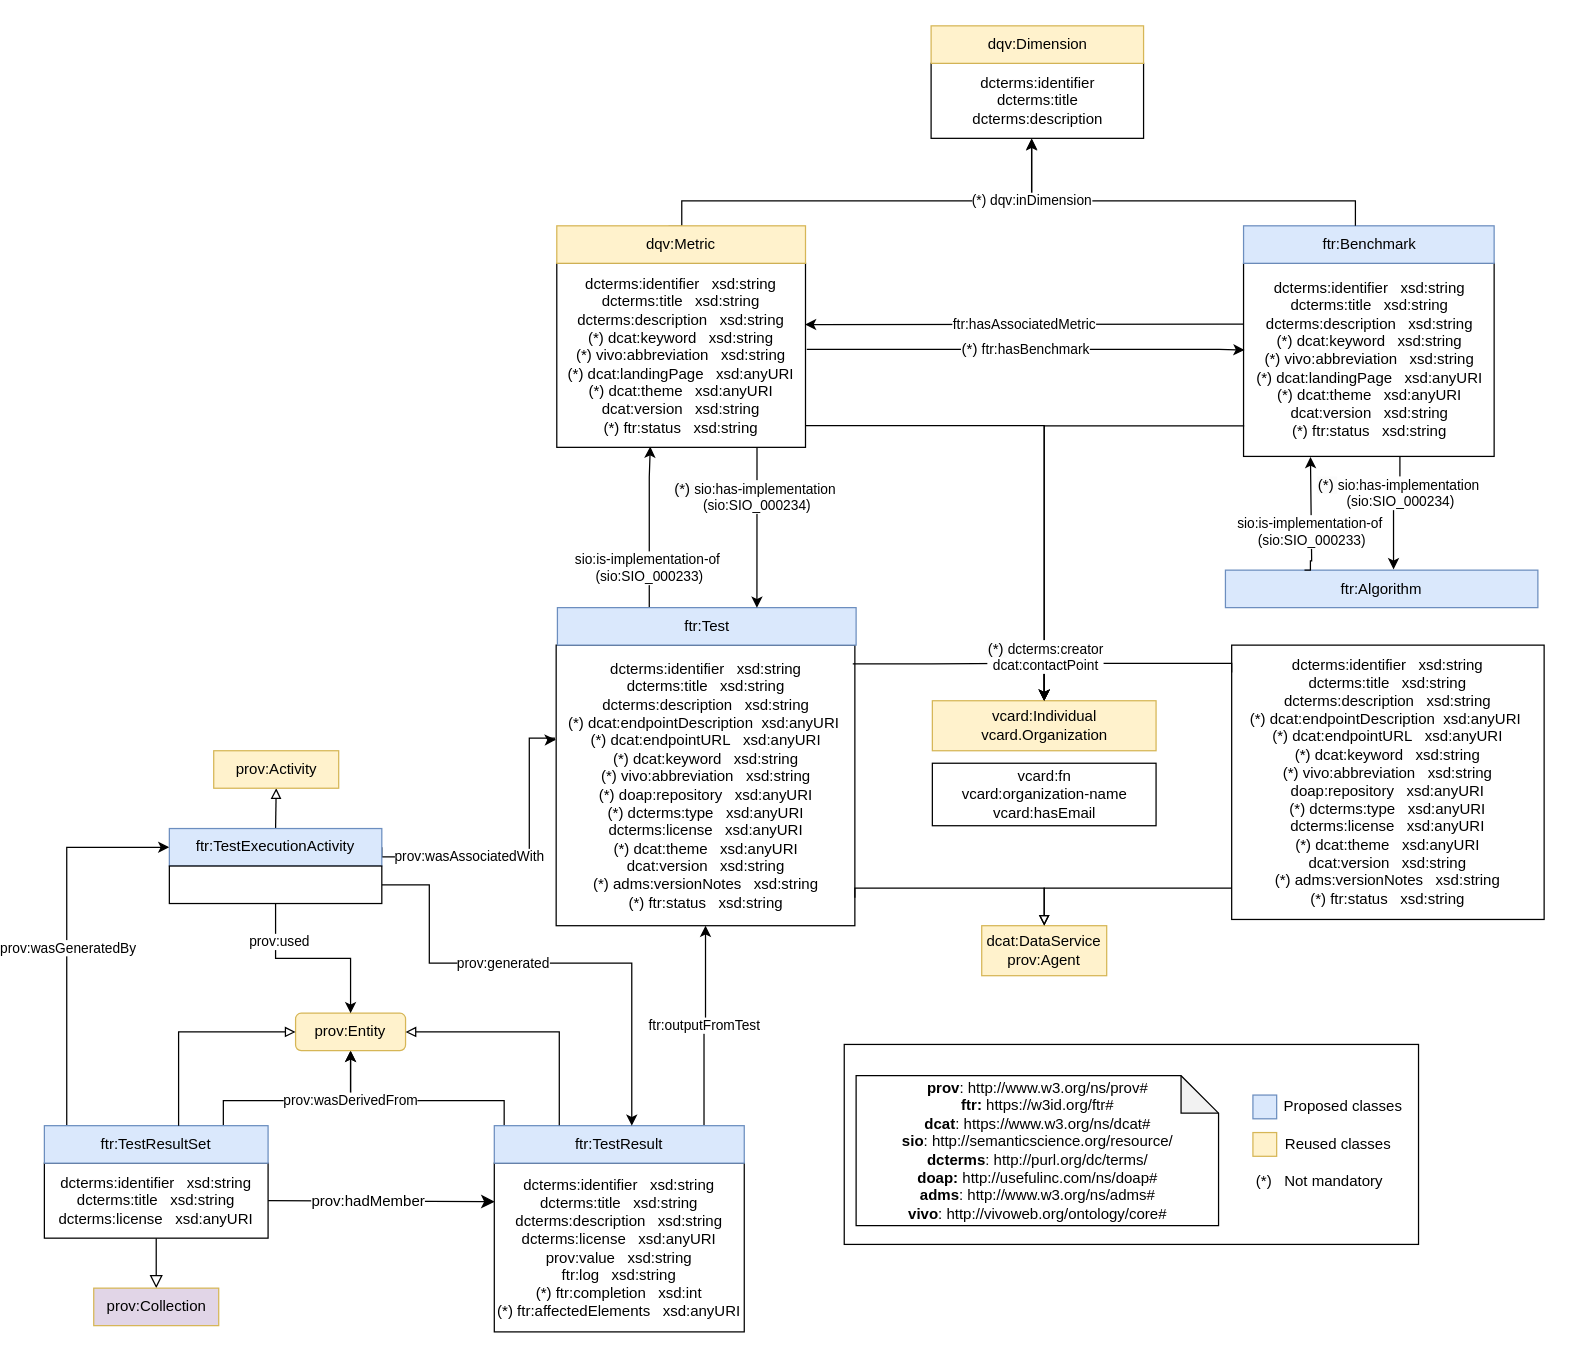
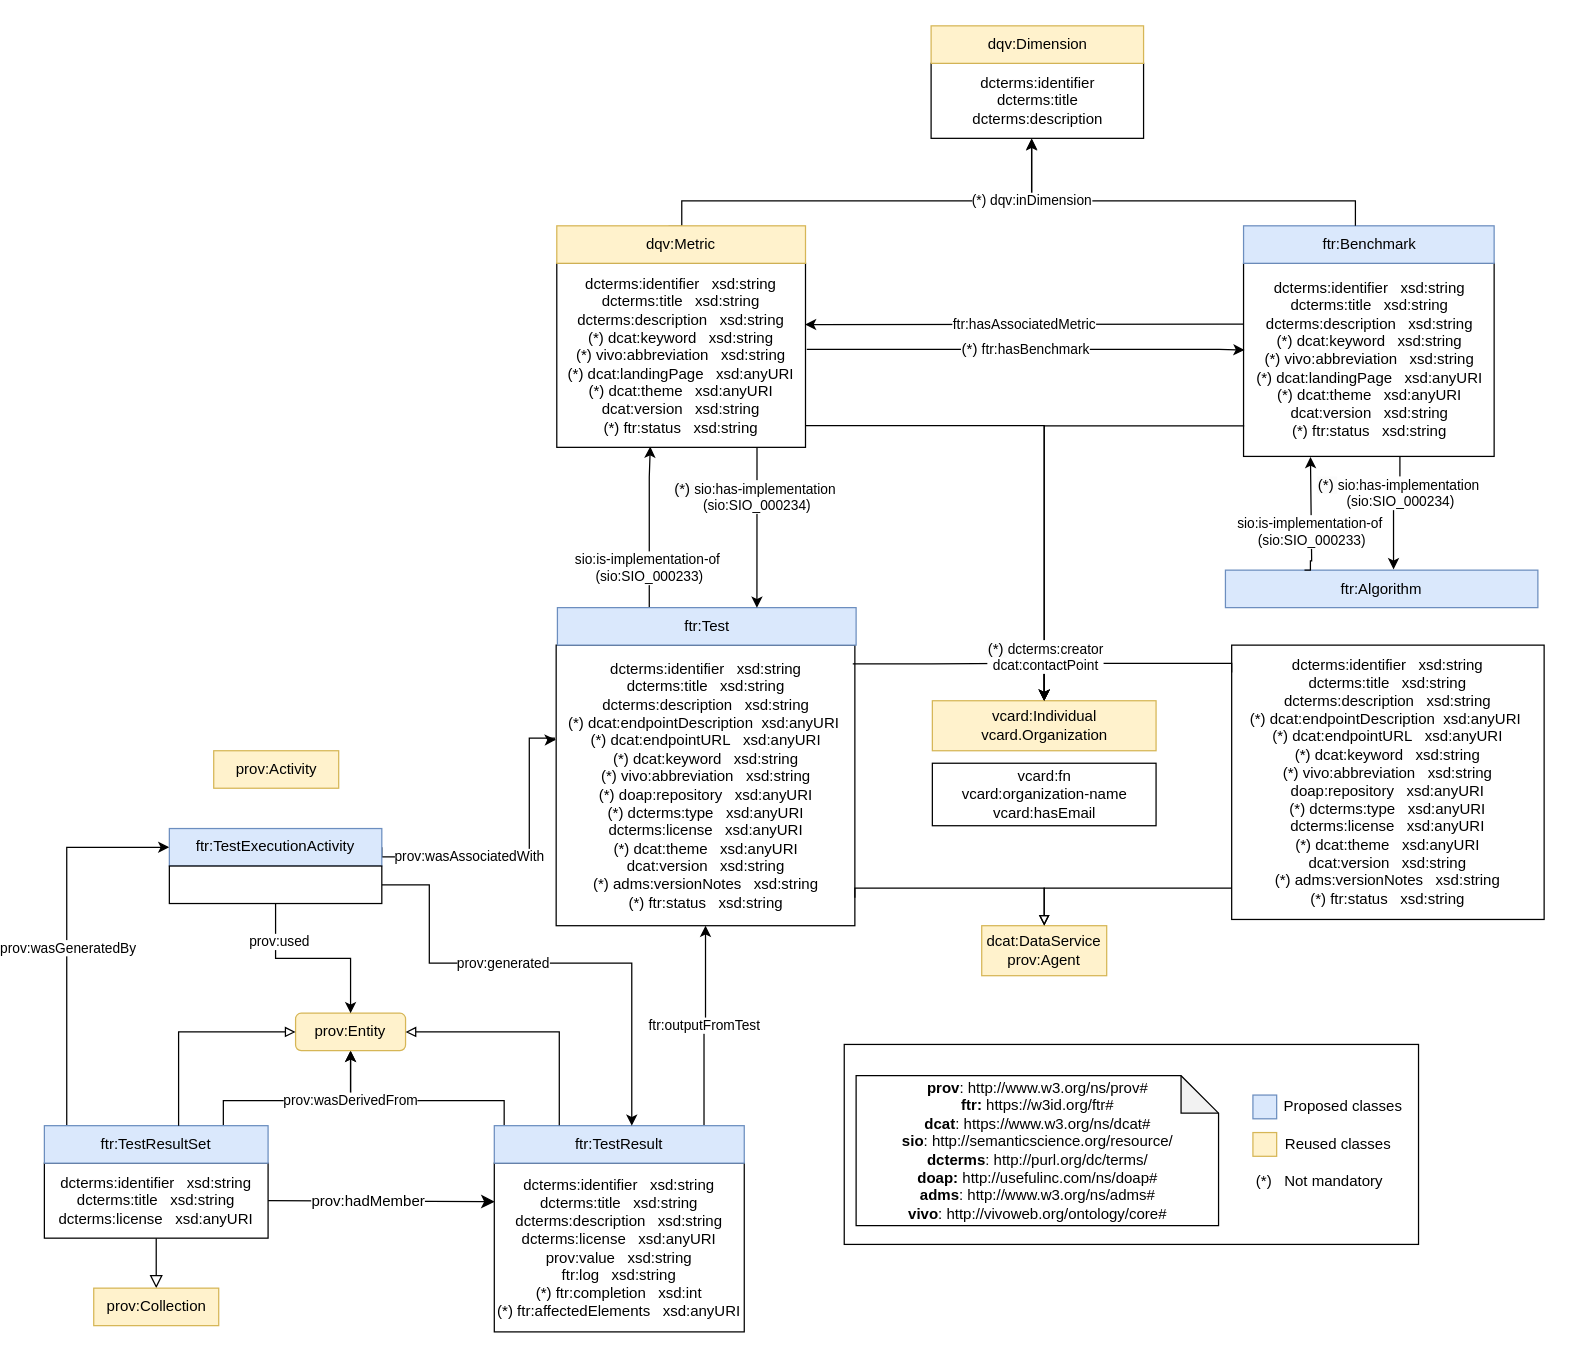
edge "ftr:TestExecutionActivity" -> "prov:Activity": removed
node "prov:Collection": fillcolor #e1d5e7 -> #fff2cc
